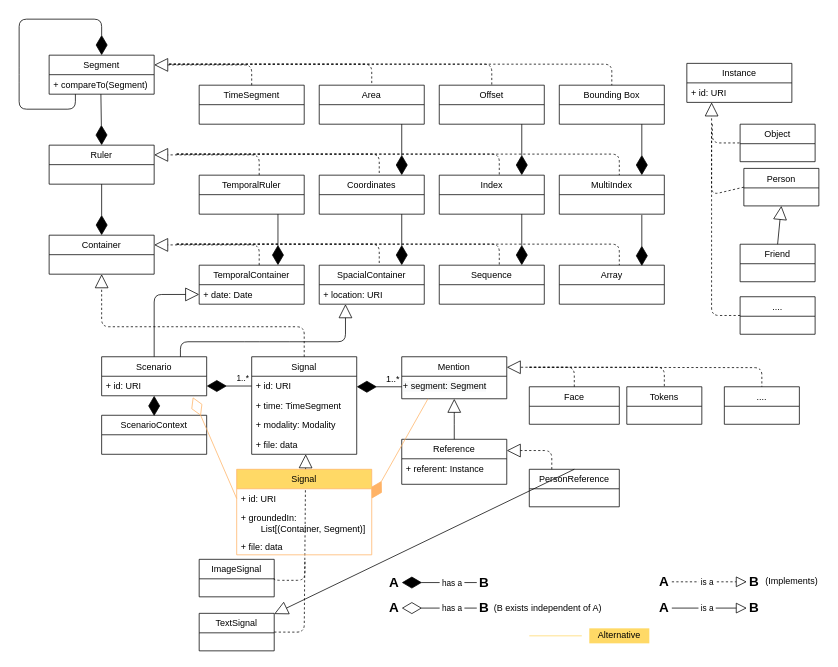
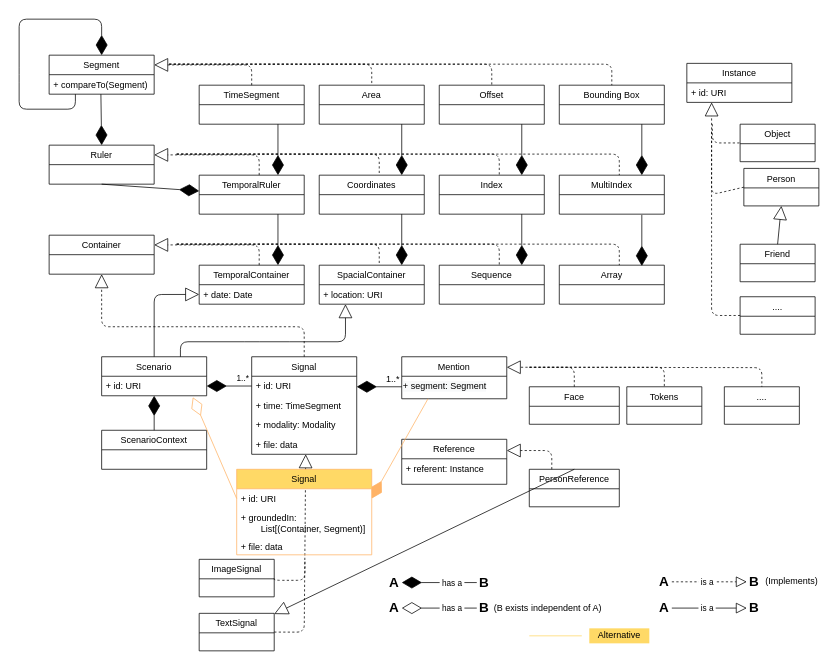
edge "TimeSegment" -> "TemporalRuler": added
edge "Ruler" -> "Container": now "Ruler" -> "TemporalRuler"
edge "Reference" -> "+ segment: Segment": removed
node "ScenarioContext": moved (154, 435) -> (154, 450)
